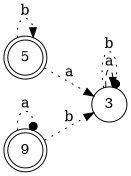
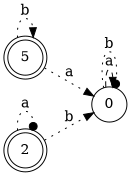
node "3": label "3" -> "0"
node "9": label "9" -> "2"
